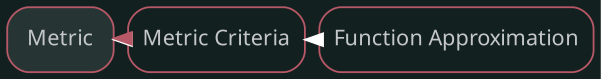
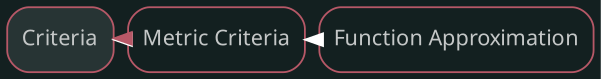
node "Metric": label "Metric" -> "Criteria"
